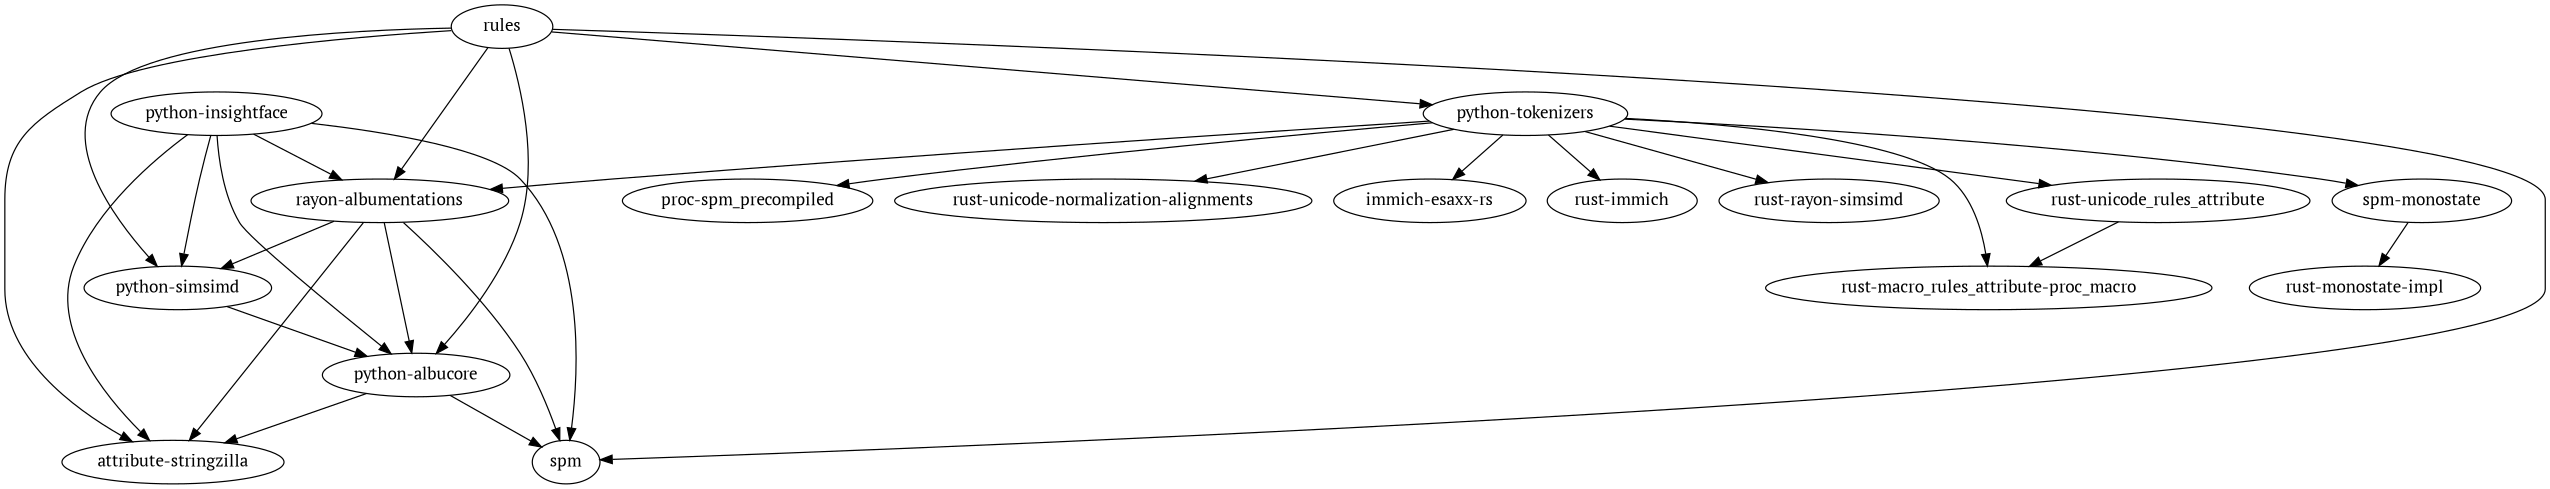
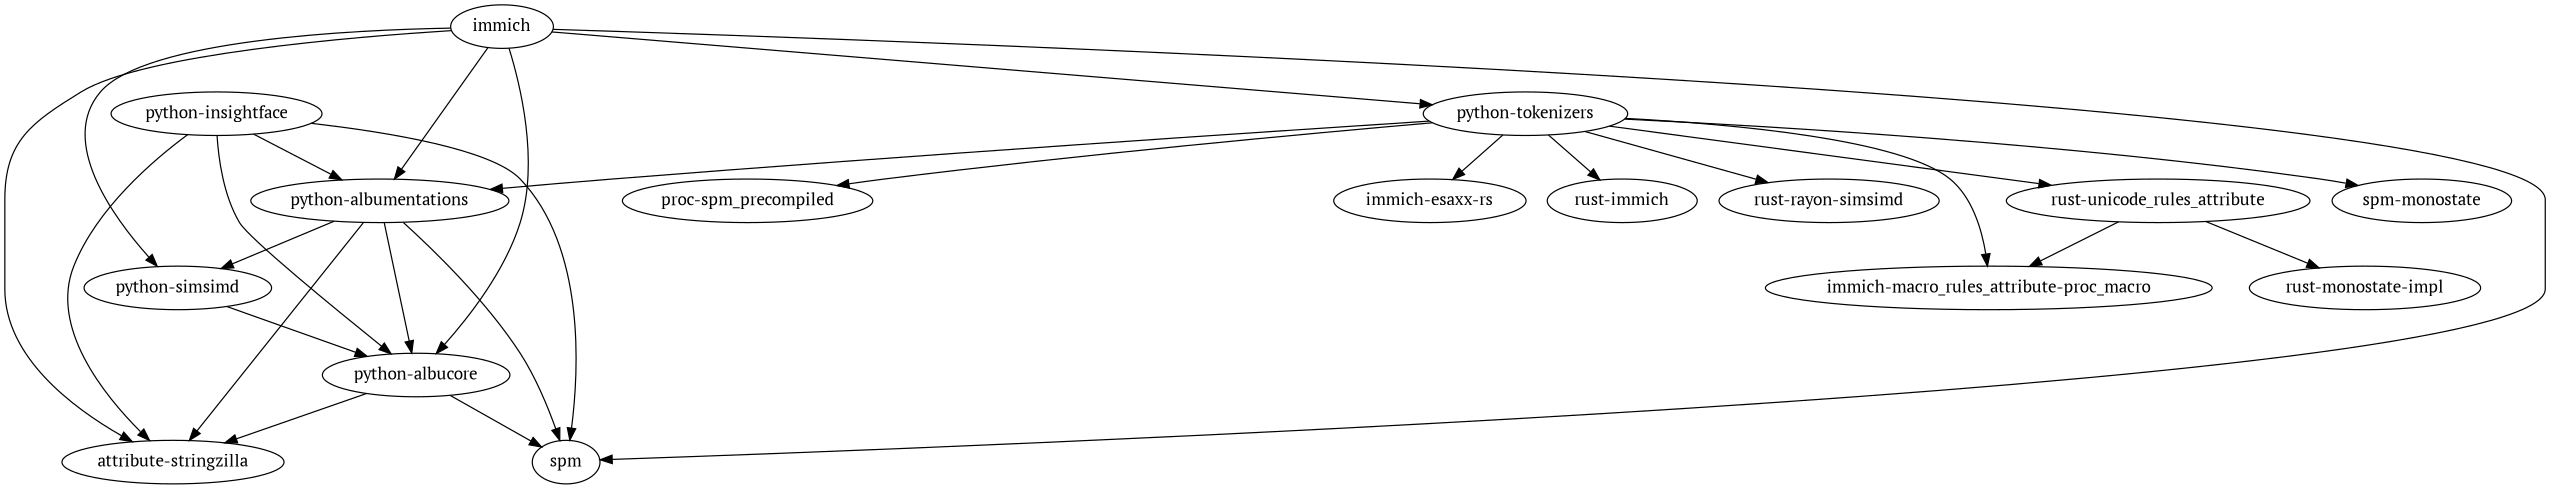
node "rules": label "rules" -> "immich"
edge "python-insightface" -> "python-simsimd": removed
node "rayon-albumentations": label "rayon-albumentations" -> "python-albumentations"
node "rust-unicode-normalization-alignments": removed
edge "spm-monostate" -> "rust-monostate-impl": now "rust-unicode_rules_attribute" -> "rust-monostate-impl"
node "rust-macro_rules_attribute-proc_macro": label "rust-macro_rules_attribute-proc_macro" -> "immich-macro_rules_attribute-proc_macro"
